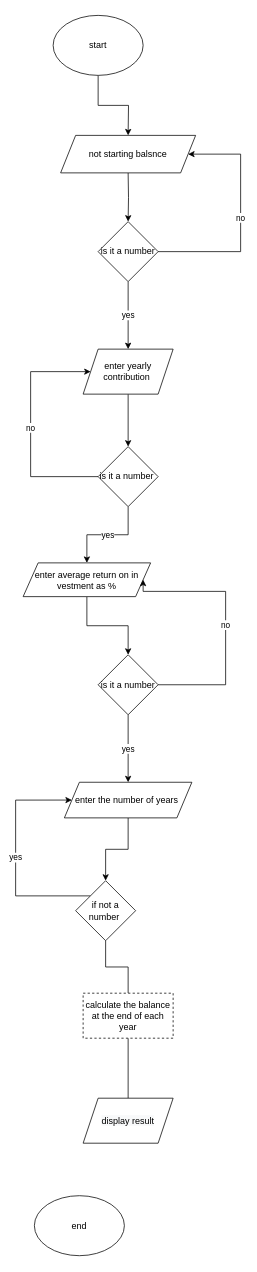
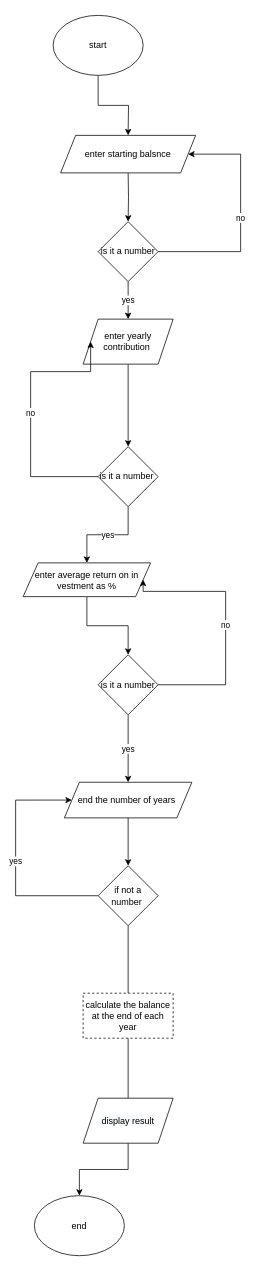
node "not starting balsnce": label "not starting balsnce" -> "enter starting balsnce"
node "enter yearly contribution": moved (128, 372) -> (128, 342)
node "enter the number of years": label "enter the number of years" -> "end the number of years"
node "if not a number": moved (105, 911) -> (128, 896)
edge "display result" -> "end": added
